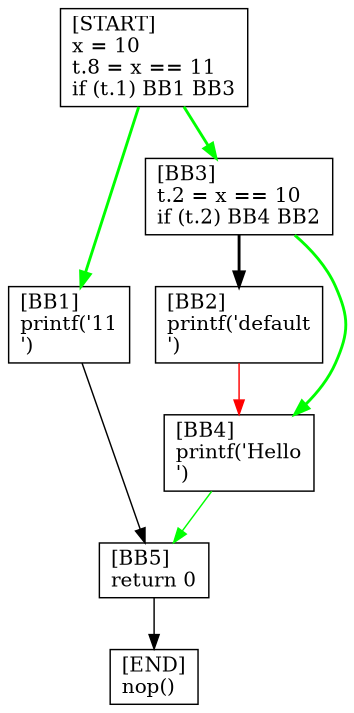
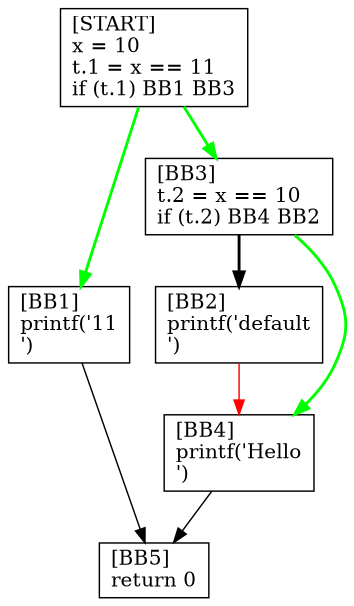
node "[START] x = 10 t.8 = x == 11 if (t.1) BB1 BB3": label "[START] x = 10 t.8 = x == 11 if (t.1) BB1 BB3" -> "[START] x = 10 t.1 = x == 11 if (t.1) BB1 BB3"
edge "[BB4] printf('Hello ')" -> "[BB5] return 0": color green -> black
node "[END] nop()": removed
